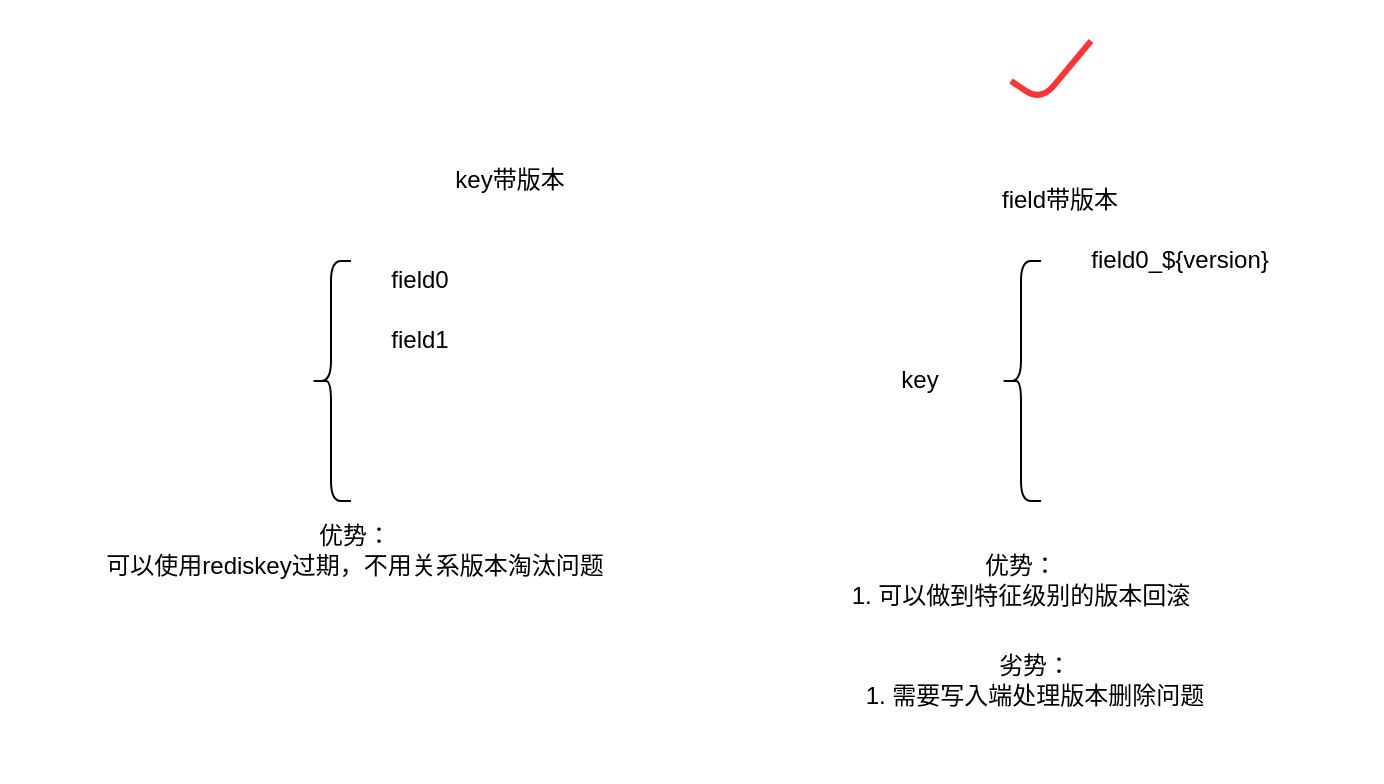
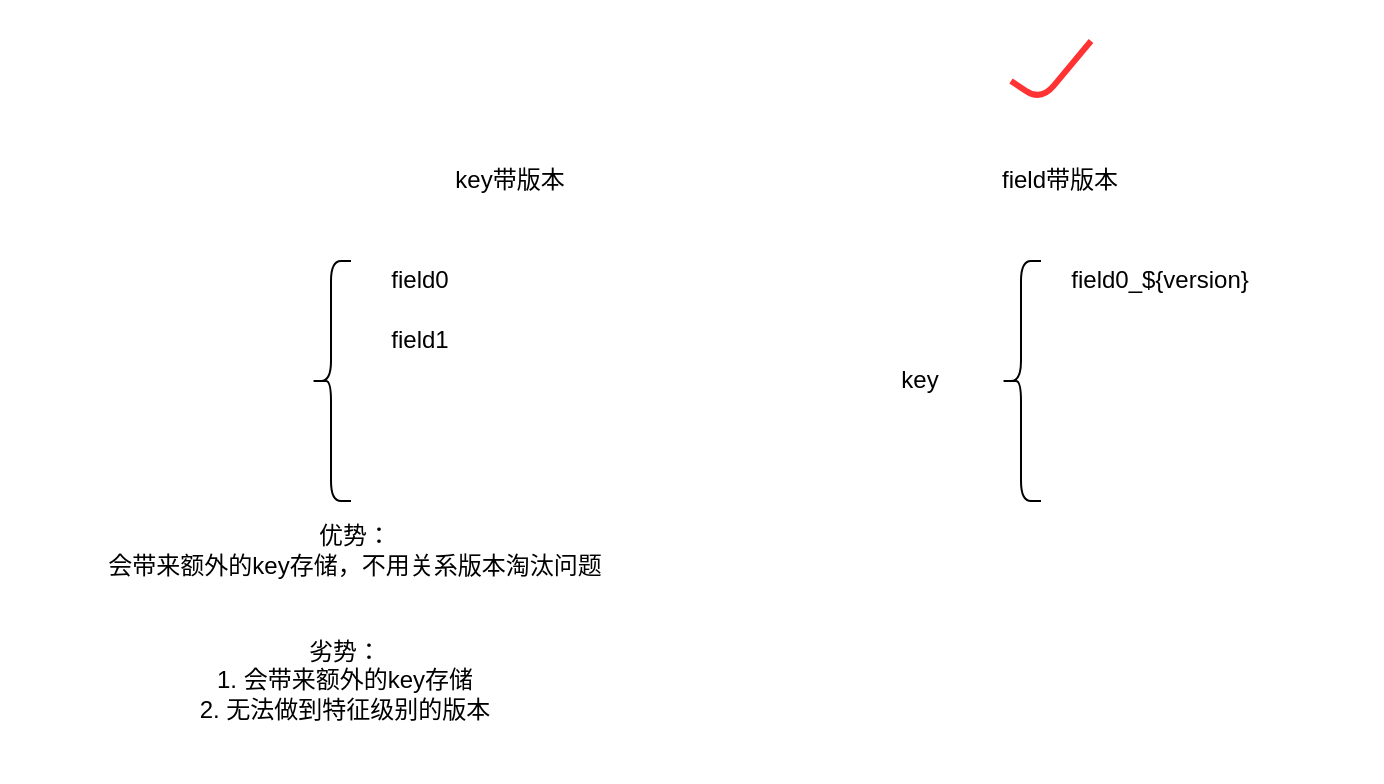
node "field带版本": moved (1061, 201) -> (1061, 181)
node "field0_${version}": moved (1181, 261) -> (1161, 281)
node "优势： 可以使用rediskey过期，不用关系版本淘汰问题": label "优势： 可以使用rediskey过期，不用关系版本淘汰问题" -> "优势： 会带来额外的key存储，不用关系版本淘汰问题"
node "优势： 1. 可以做到特征级别的版本回滚": removed
node "劣势： 1. 会带来额外的key存储 2. 无法做到特征级别的版本": added
node "劣势： 1. 需要写入端处理版本删除问题": removed
